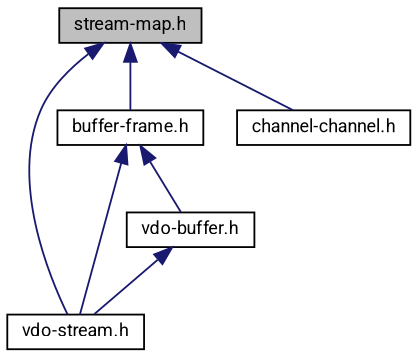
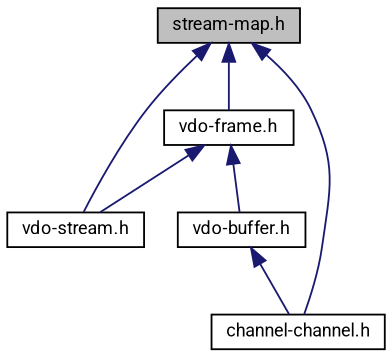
node "buffer-frame.h": label "buffer-frame.h" -> "vdo-frame.h"
edge "vdo-stream.h" -> "vdo-buffer.h": now "channel-channel.h" -> "vdo-buffer.h"
